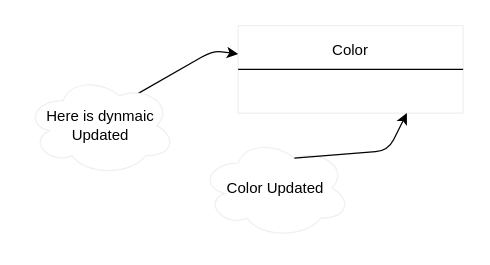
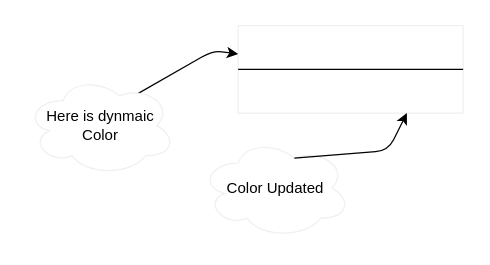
node "Color": removed
node "Here is dynmaic Updated": label "Here is dynmaic Updated" -> "Here is dynmaic Color"
